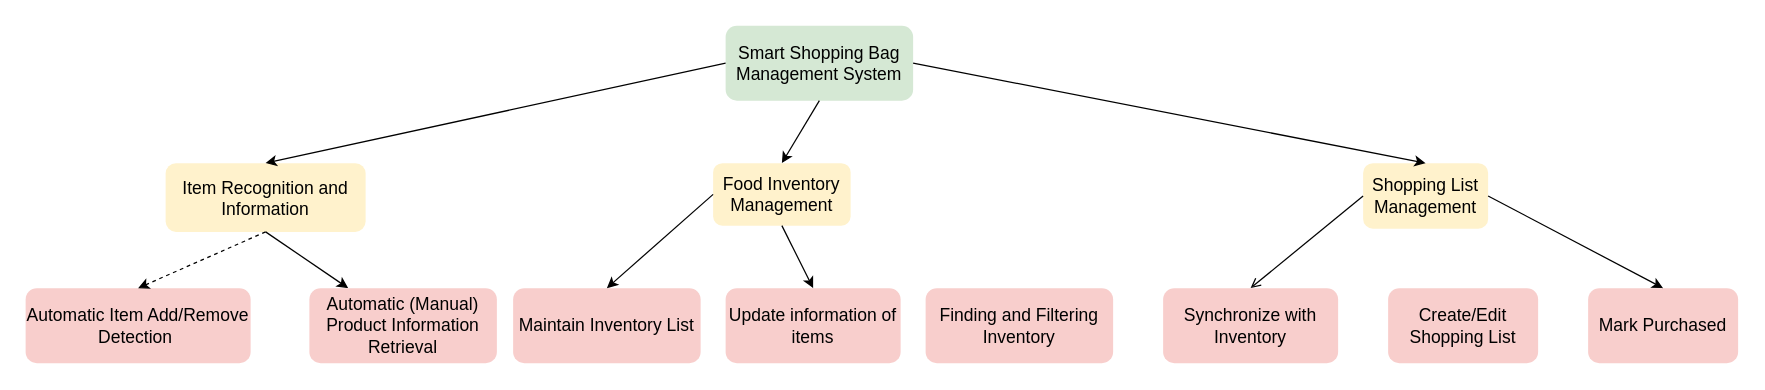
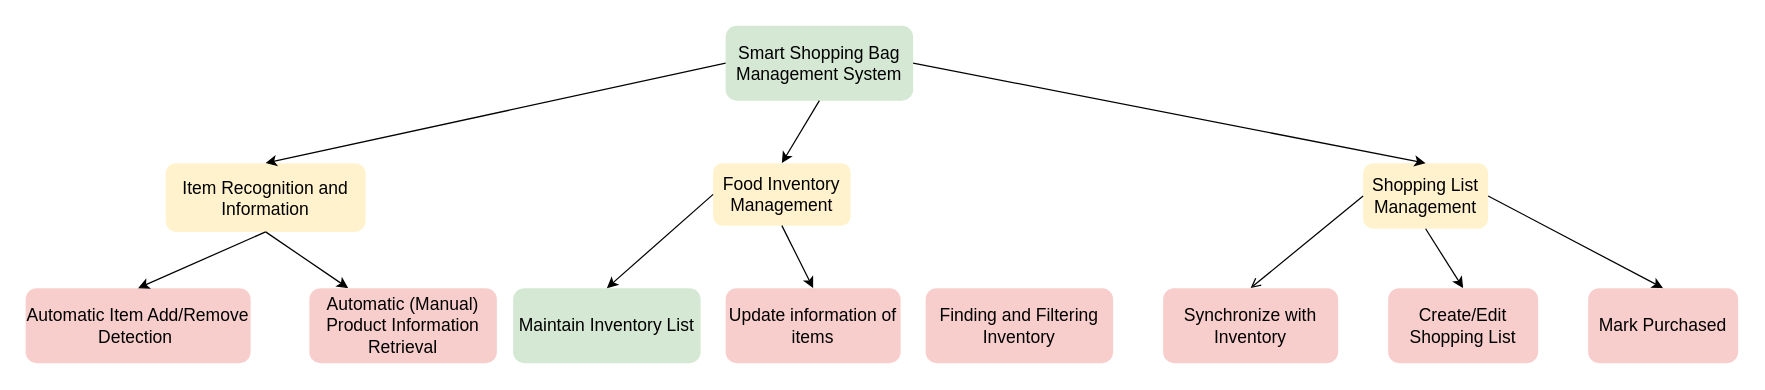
edge "Shopping List Management" -> "Create/Edit Shopping List": added
edge "Item Recognition and Information" -> "Automatic Item Add/Remove Detection": style dashed -> solid
node "Maintain Inventory List": fillcolor #f8cecc -> #d5e8d4
